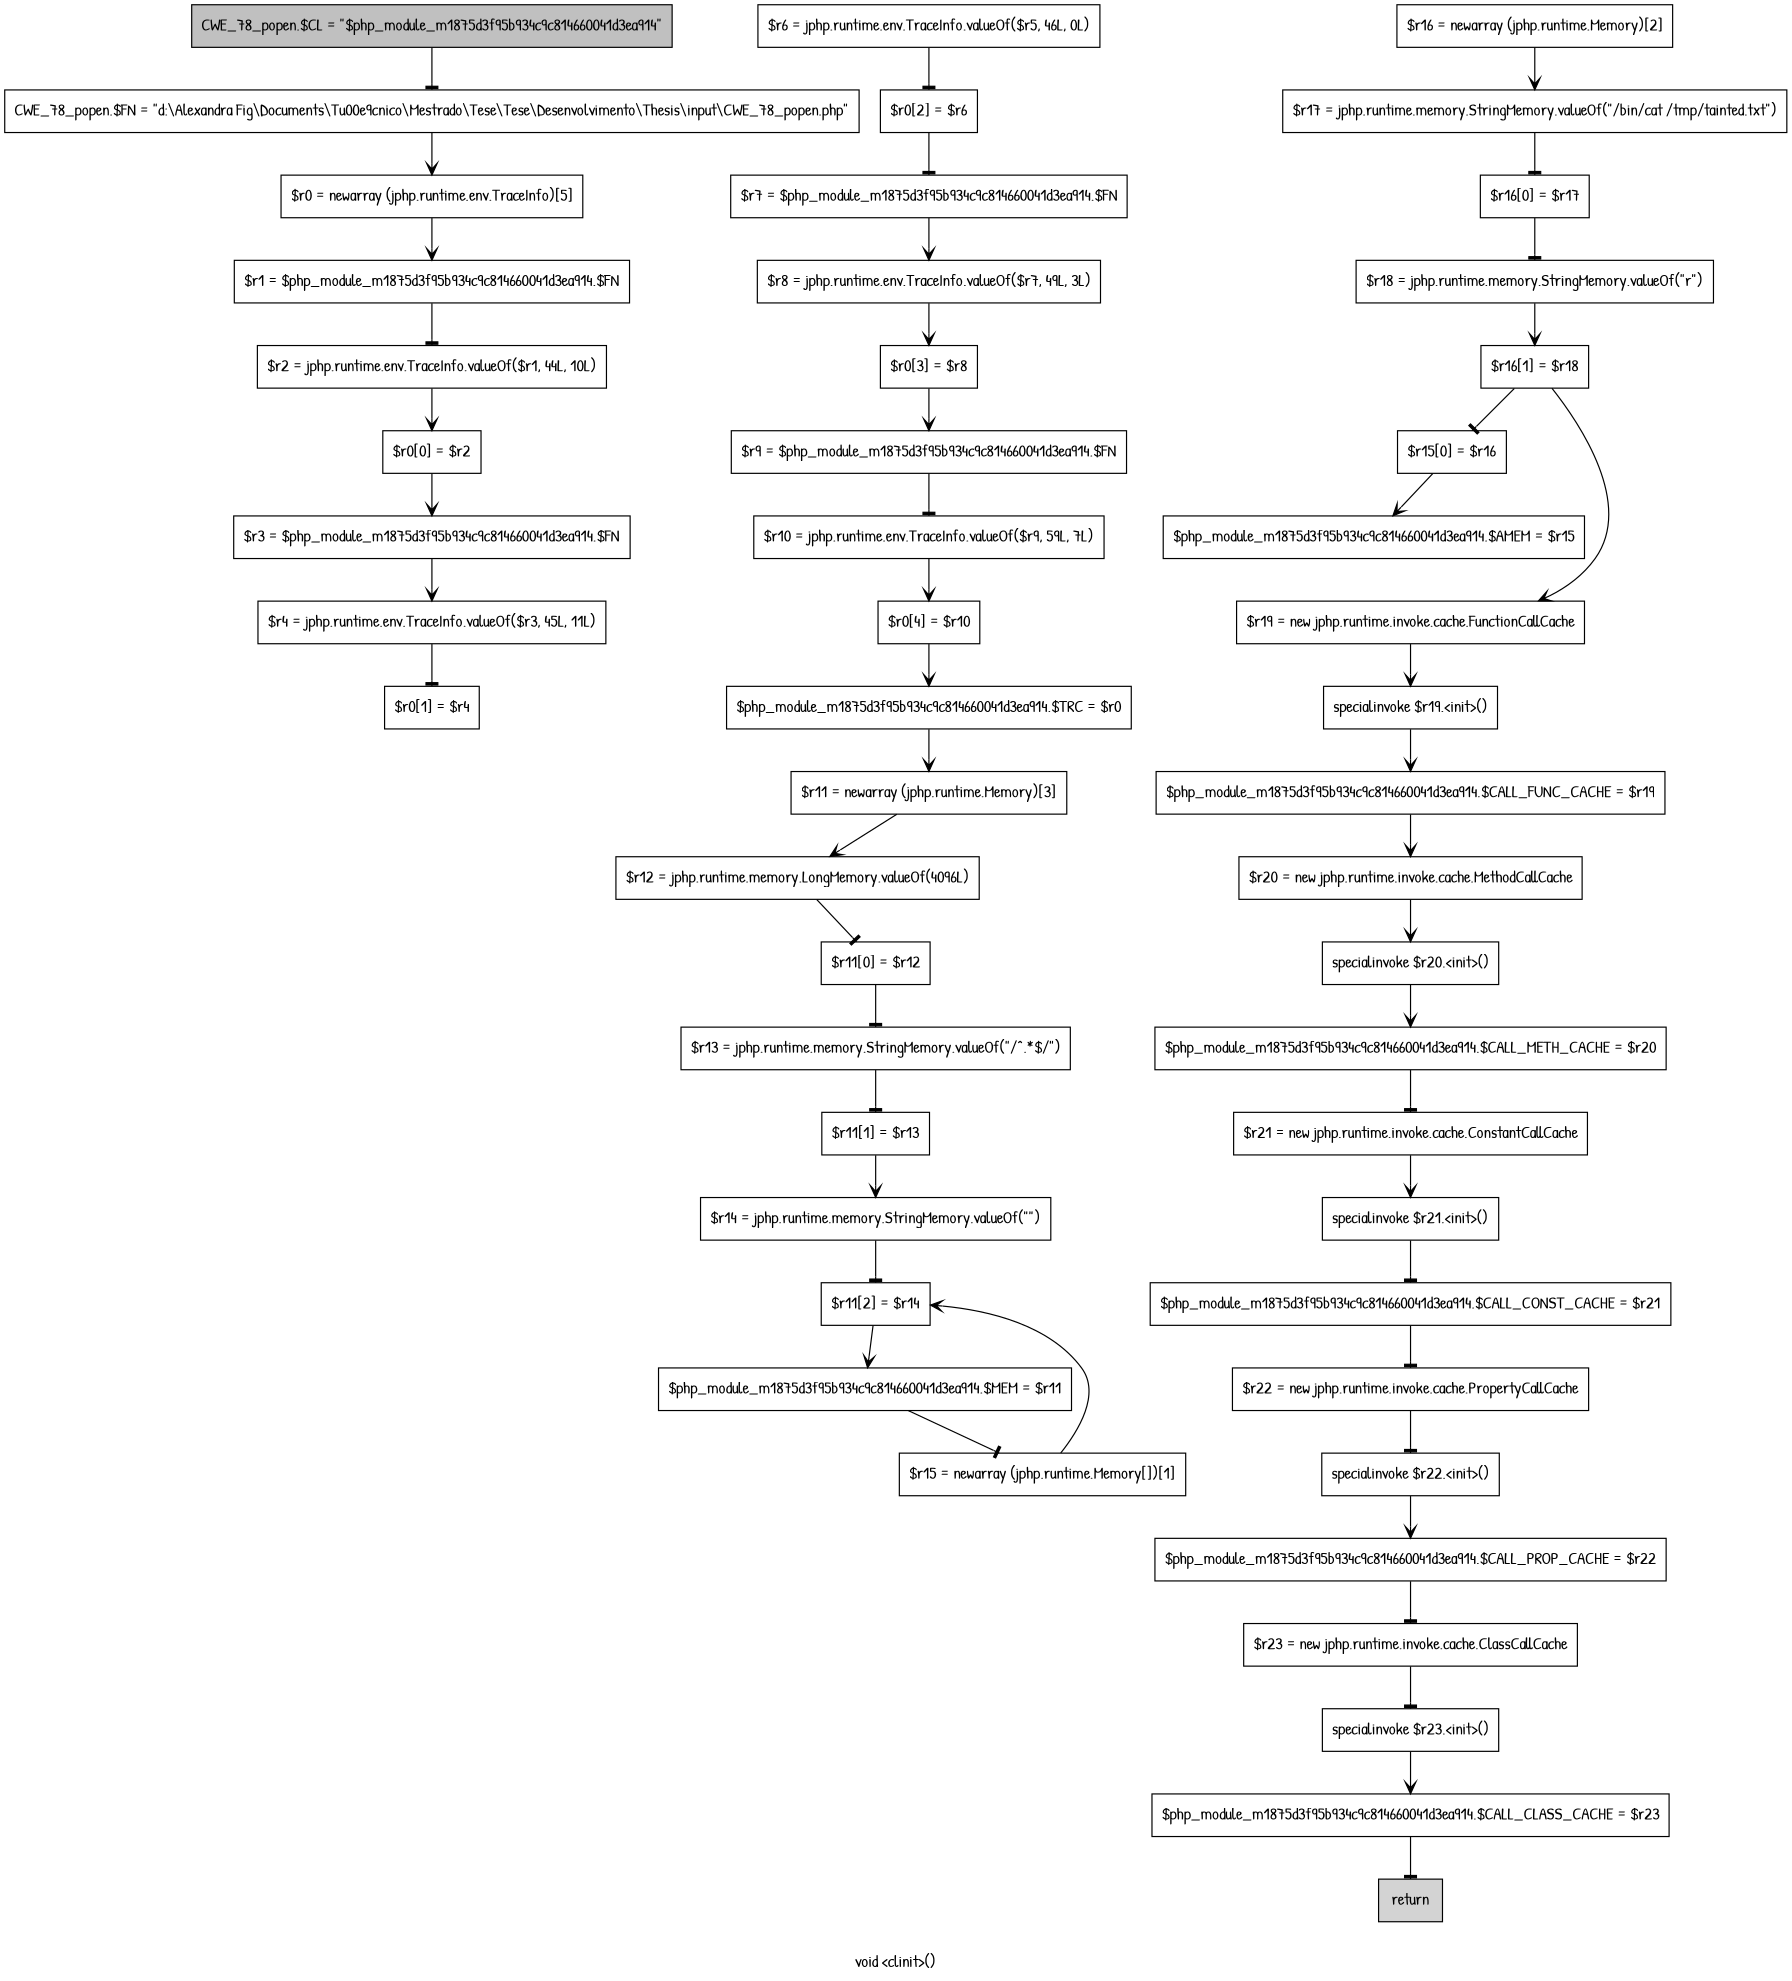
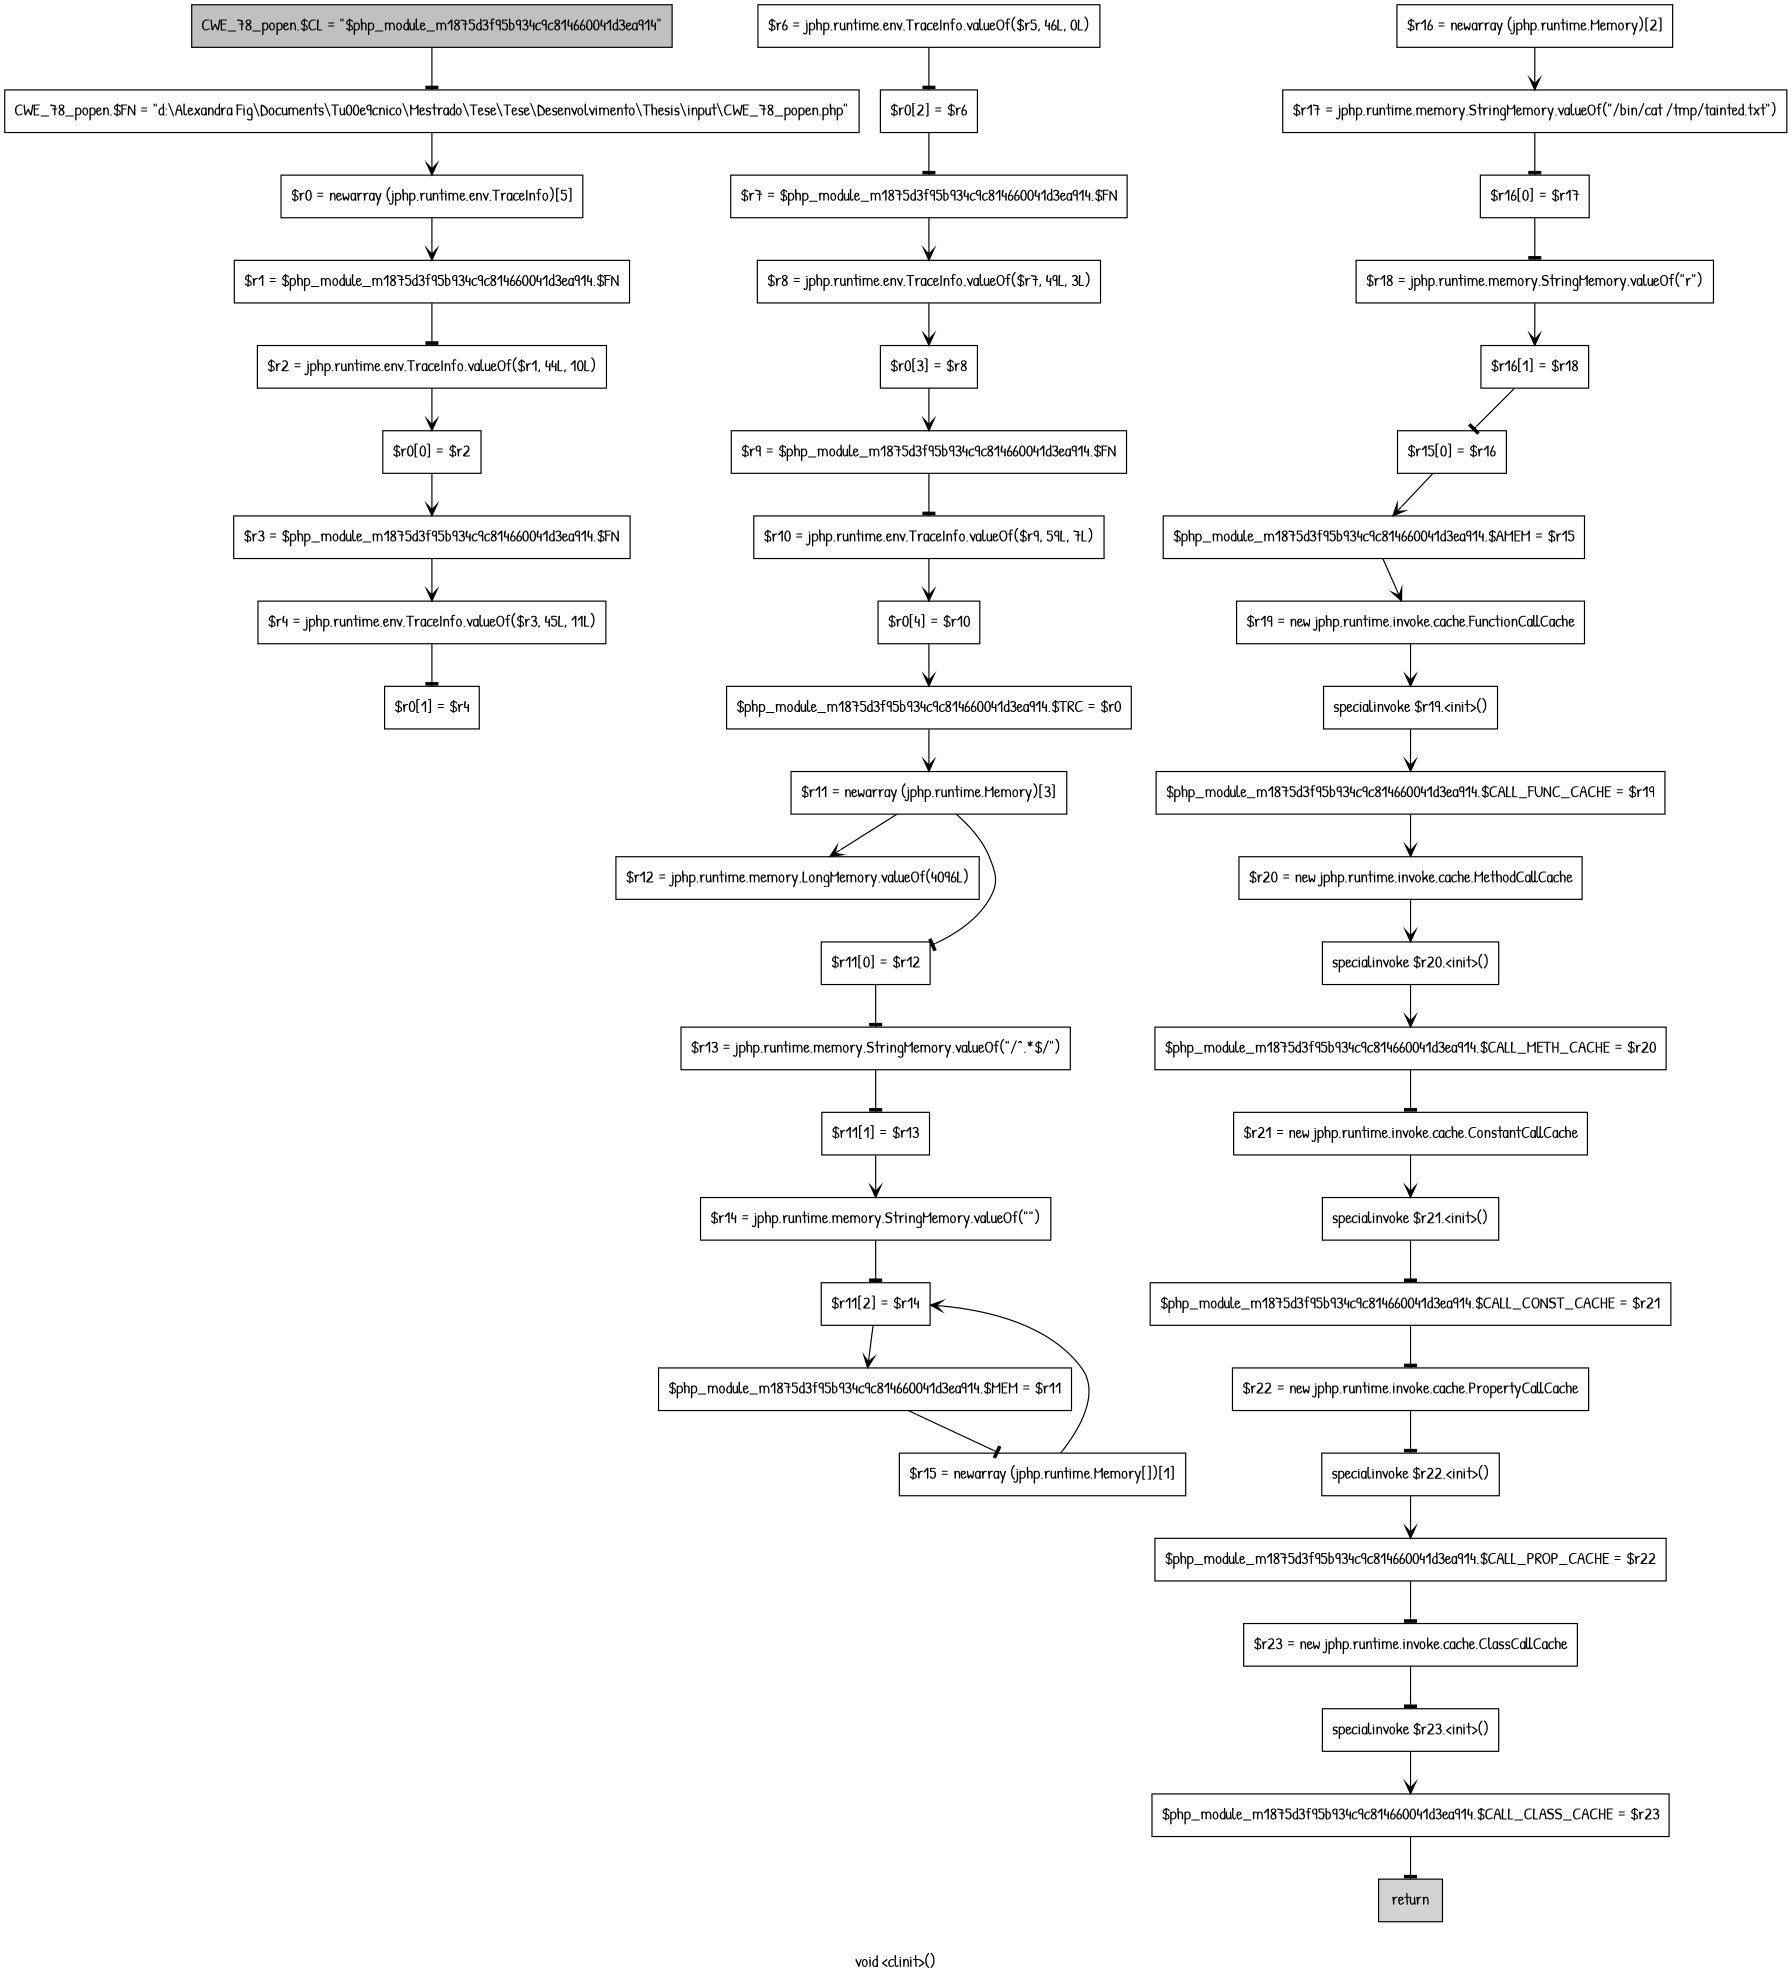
edge "$r16[1] = $r18" -> "$r19 = new jphp.runtime.invoke.cache.FunctionCallCache": now "$php_module_m1875d3f95b934c9c814660041d3ea914.$AMEM = $r15" -> "$r19 = new jphp.runtime.invoke.cache.FunctionCallCache"
edge "$r12 = jphp.runtime.memory.LongMemory.valueOf(4096L)" -> "$r11[0] = $r12": now "$r11 = newarray (jphp.runtime.Memory)[3]" -> "$r11[0] = $r12"
